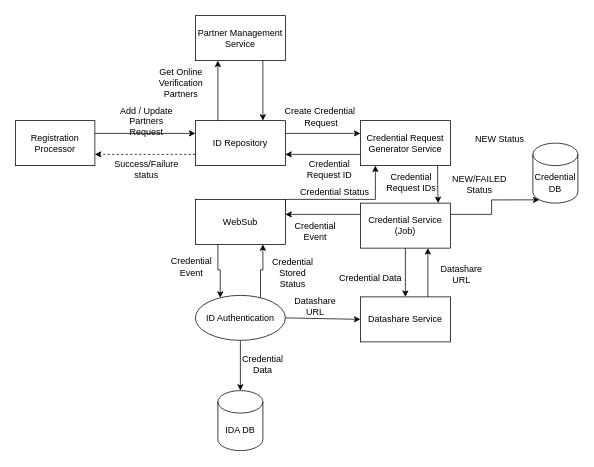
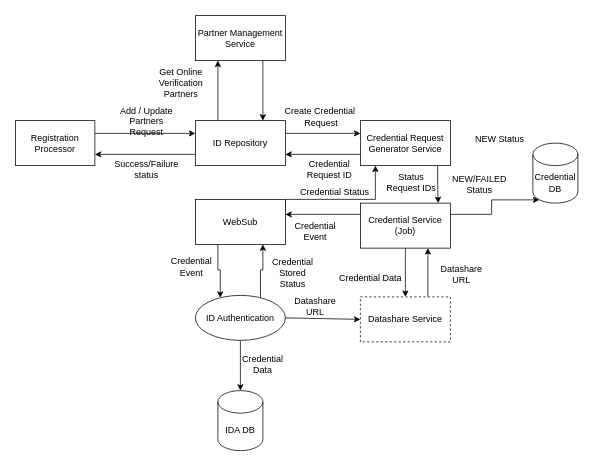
edge "ID Repository" -> "Registration Processor": style dashed -> solid
node "Credential Request IDs": label "Credential Request IDs" -> "Status Request IDs"
node "Datashare Service": style solid -> dashed
